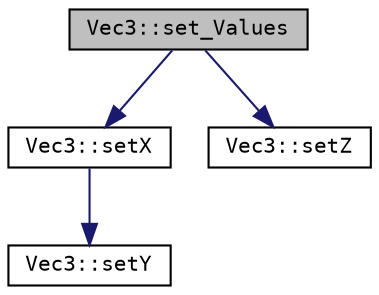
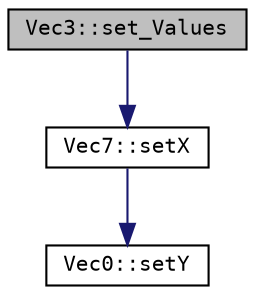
node "Vec3::setX": label "Vec3::setX" -> "Vec7::setX"
node "Vec3::setZ": removed
node "Vec3::setY": label "Vec3::setY" -> "Vec0::setY"
